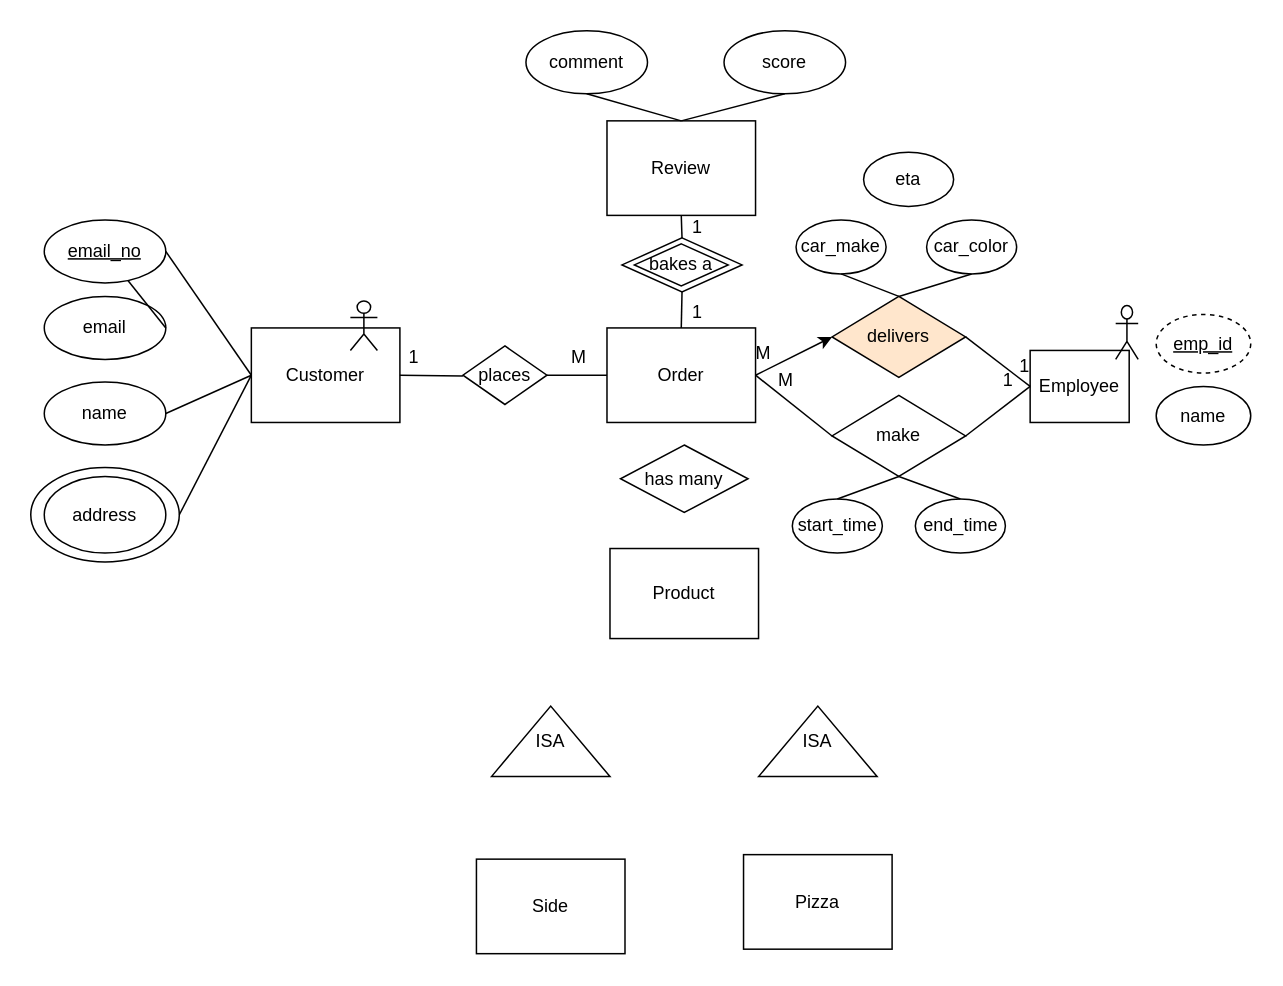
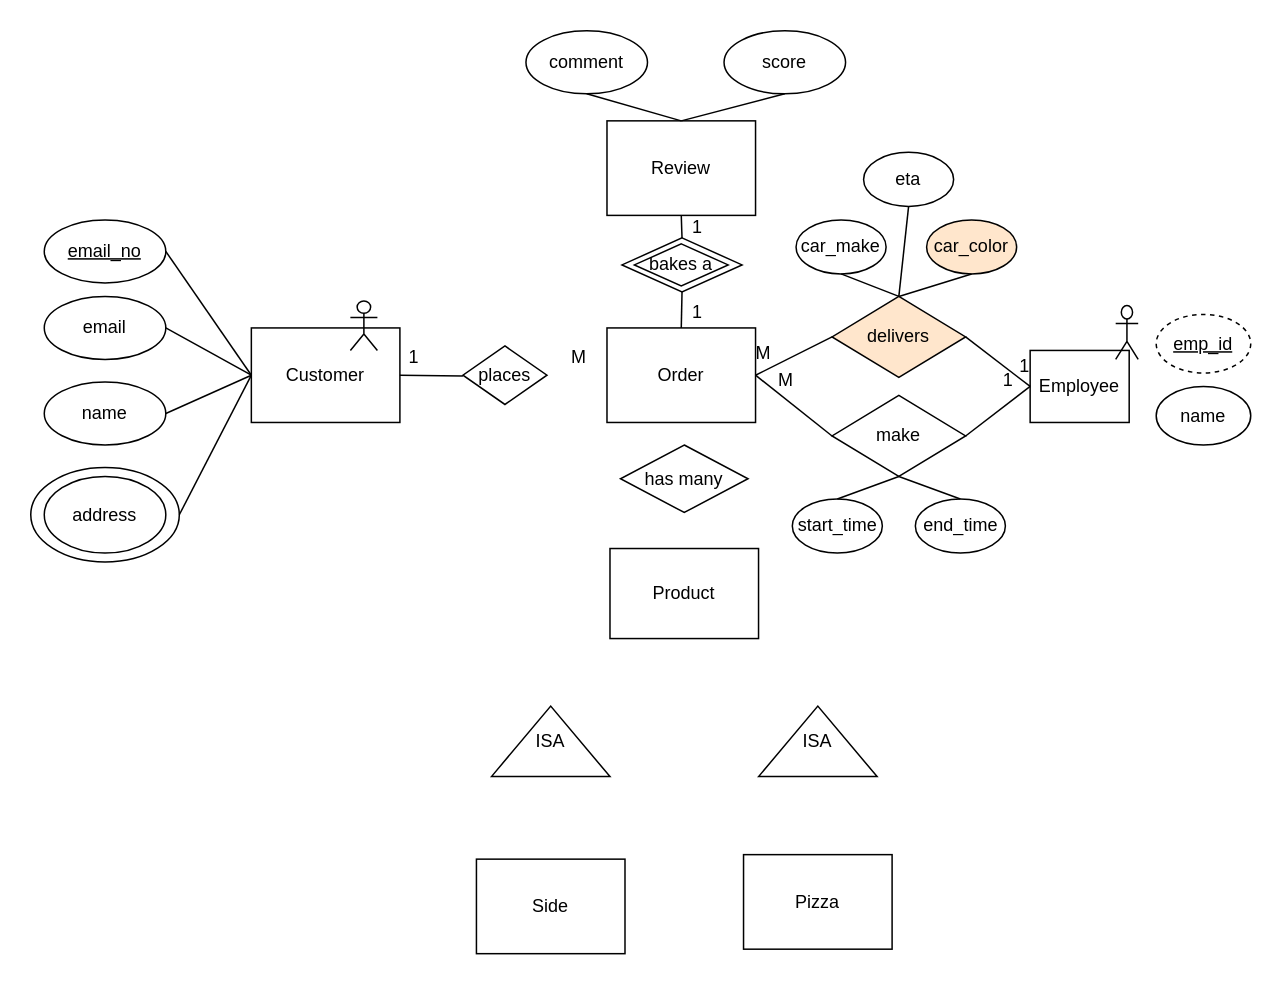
node "car_color": fillcolor #ffffff -> #ffe6cc
edge "eta" -- "delivers": added
edge "email_no" -- "email": now "Customer" -- "email"
edge "Order" -> "delivers": arrowhead classic -> none
edge "places" -- "Order": removed
